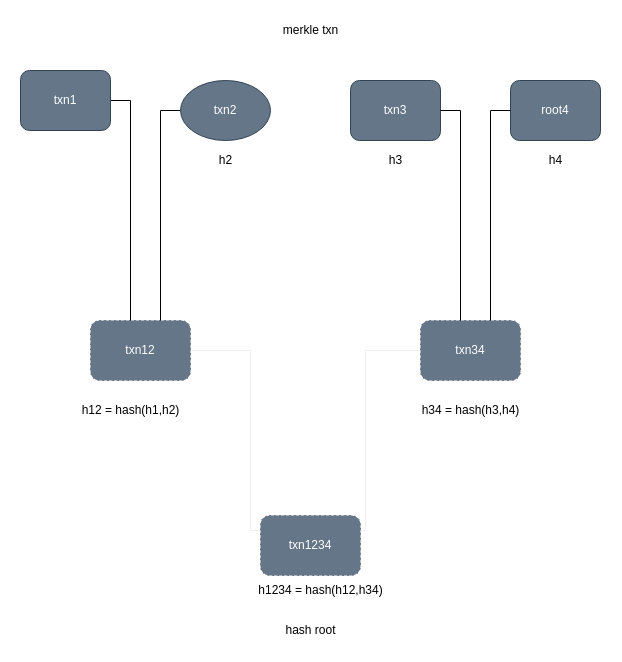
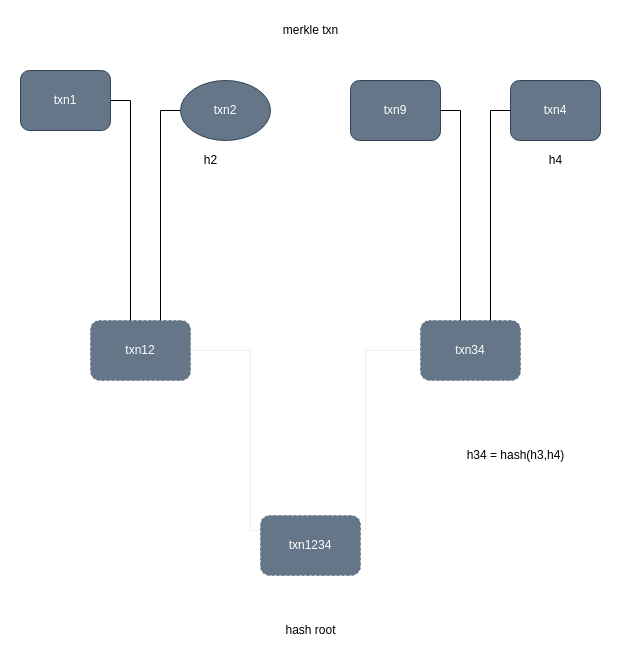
node "txn3": label "txn3" -> "txn9"
node "root4": label "root4" -> "txn4"
node "h2": moved (226, 161) -> (211, 161)
node "h3": removed
node "h12 = hash(h1,h2)": removed
node "h34 = hash(h3,h4)": moved (471, 411) -> (516, 456)
node "h1234 = hash(h12,h34)": removed
